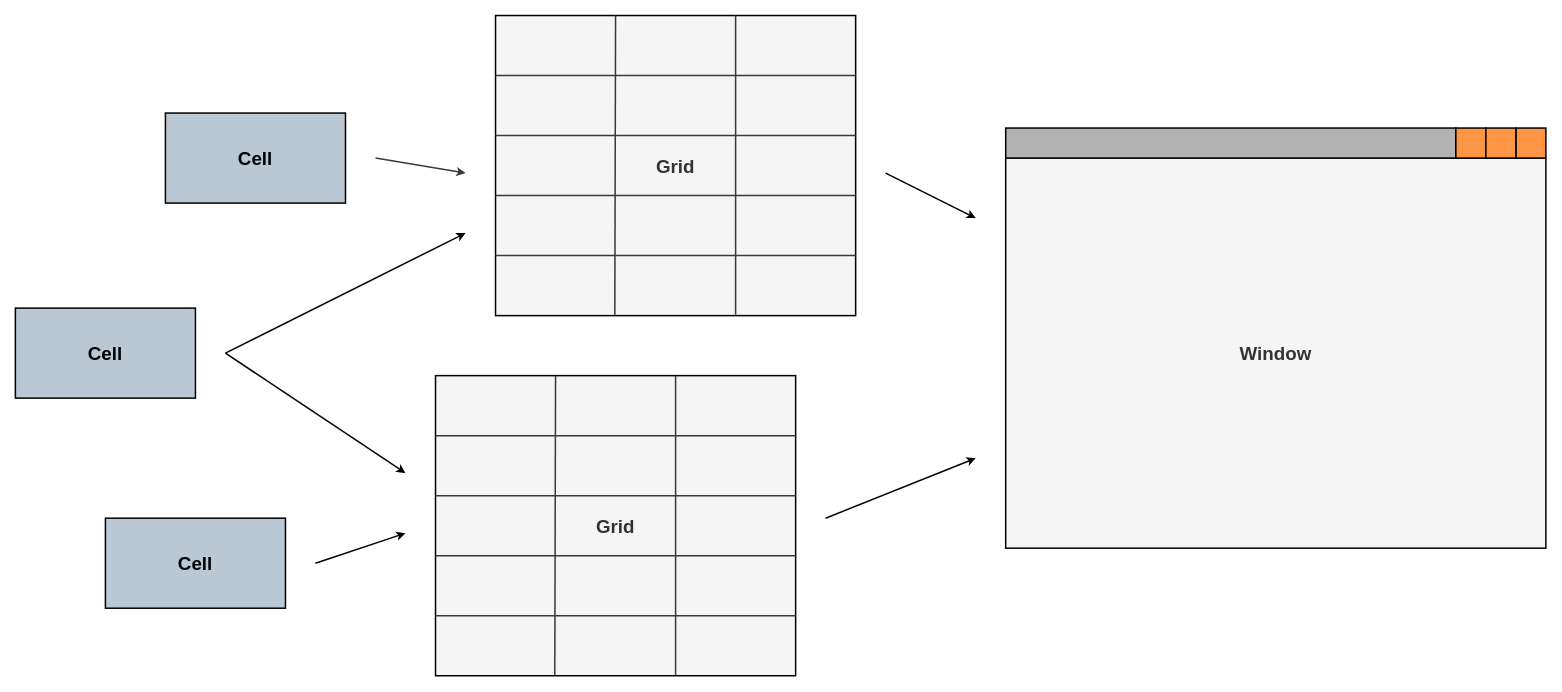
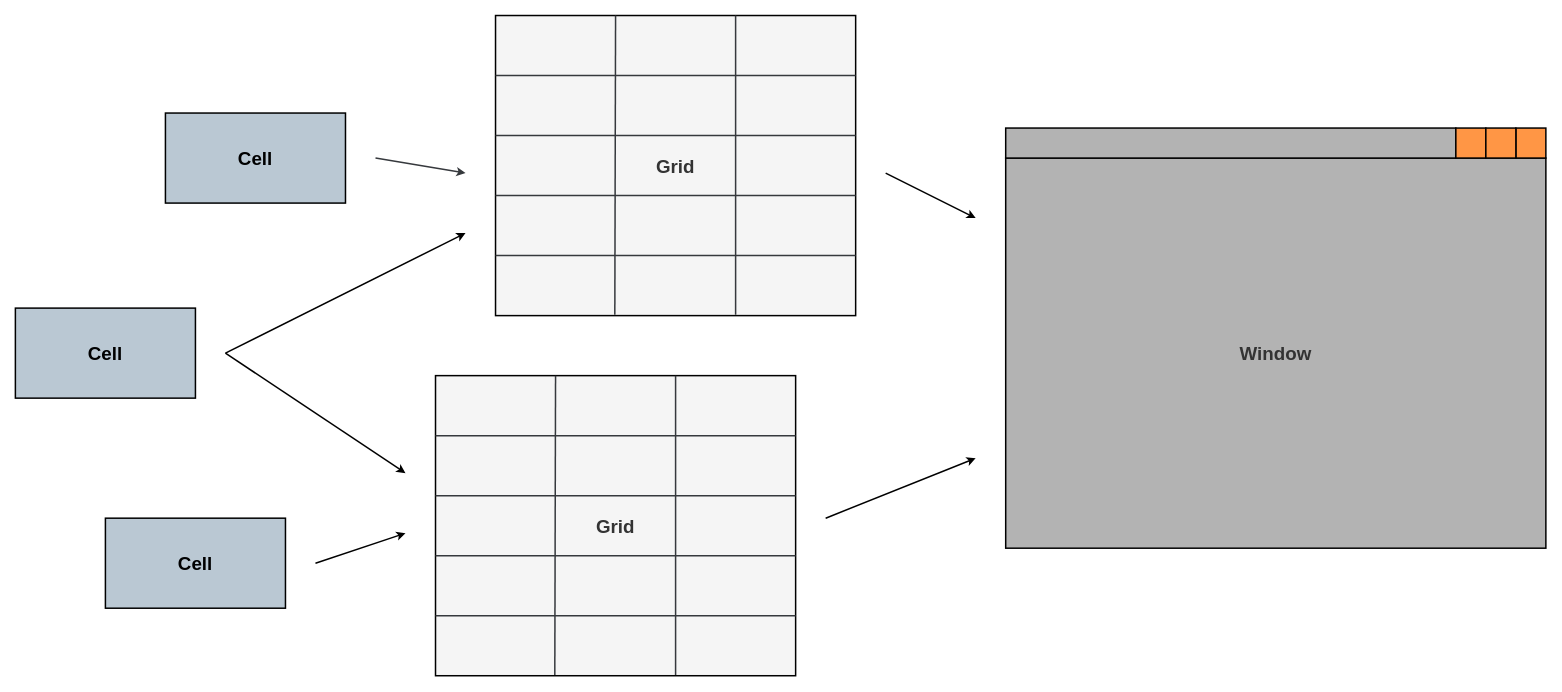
node "Window": fillcolor #f5f5f5 -> #b3b3b3
